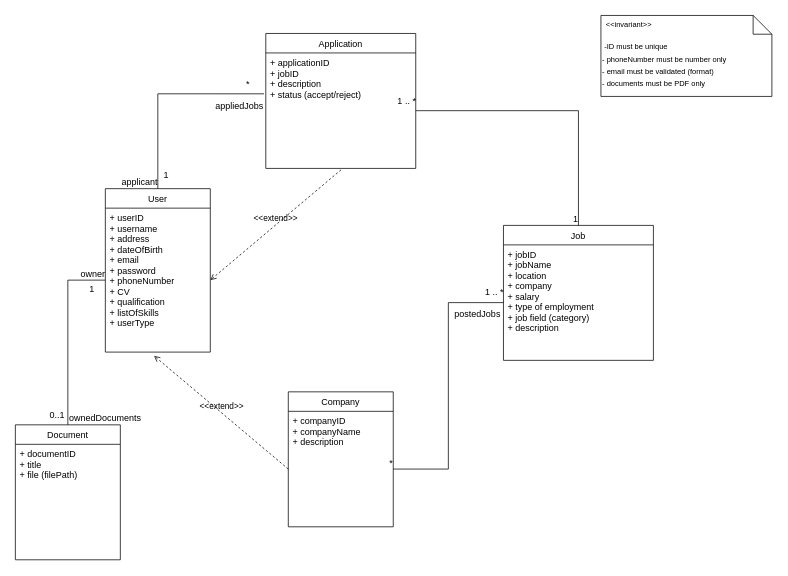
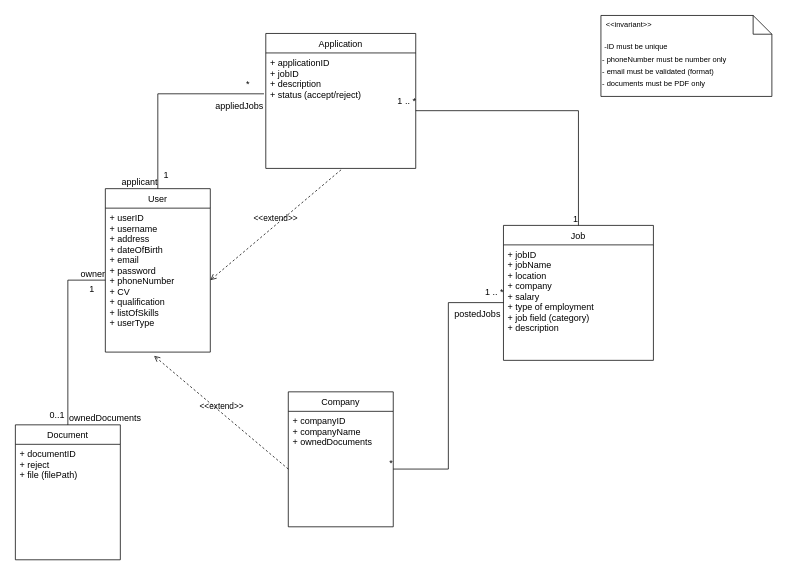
node "+ companyID + companyName + description": label "+ companyID + companyName + description" -> "+ companyID + companyName + ownedDocuments"
node "+ documentID + title + file (filePath)": label "+ documentID + title + file (filePath)" -> "+ documentID + reject + file (filePath)"
